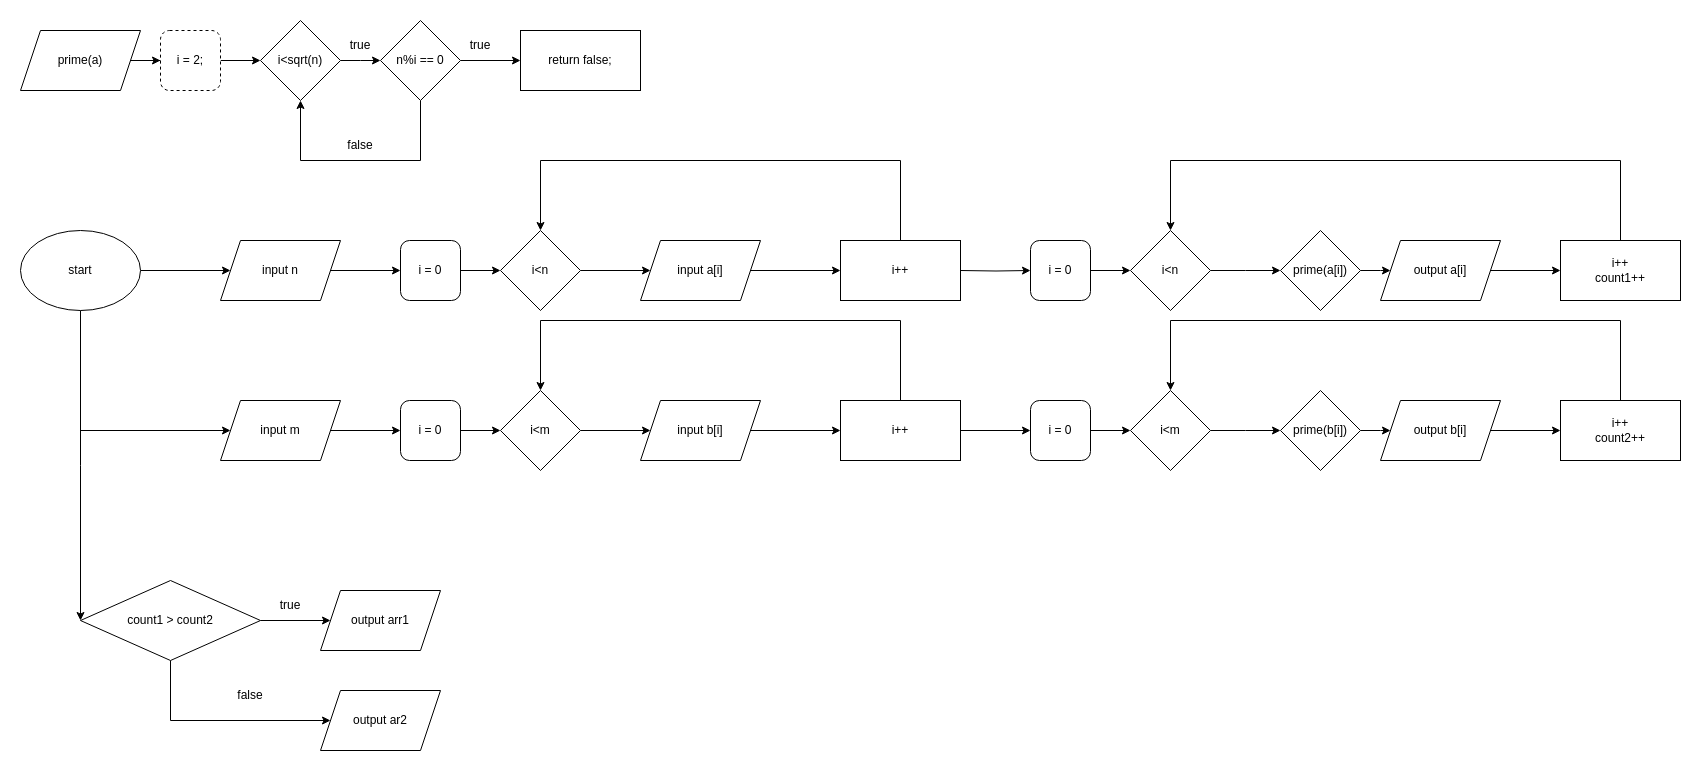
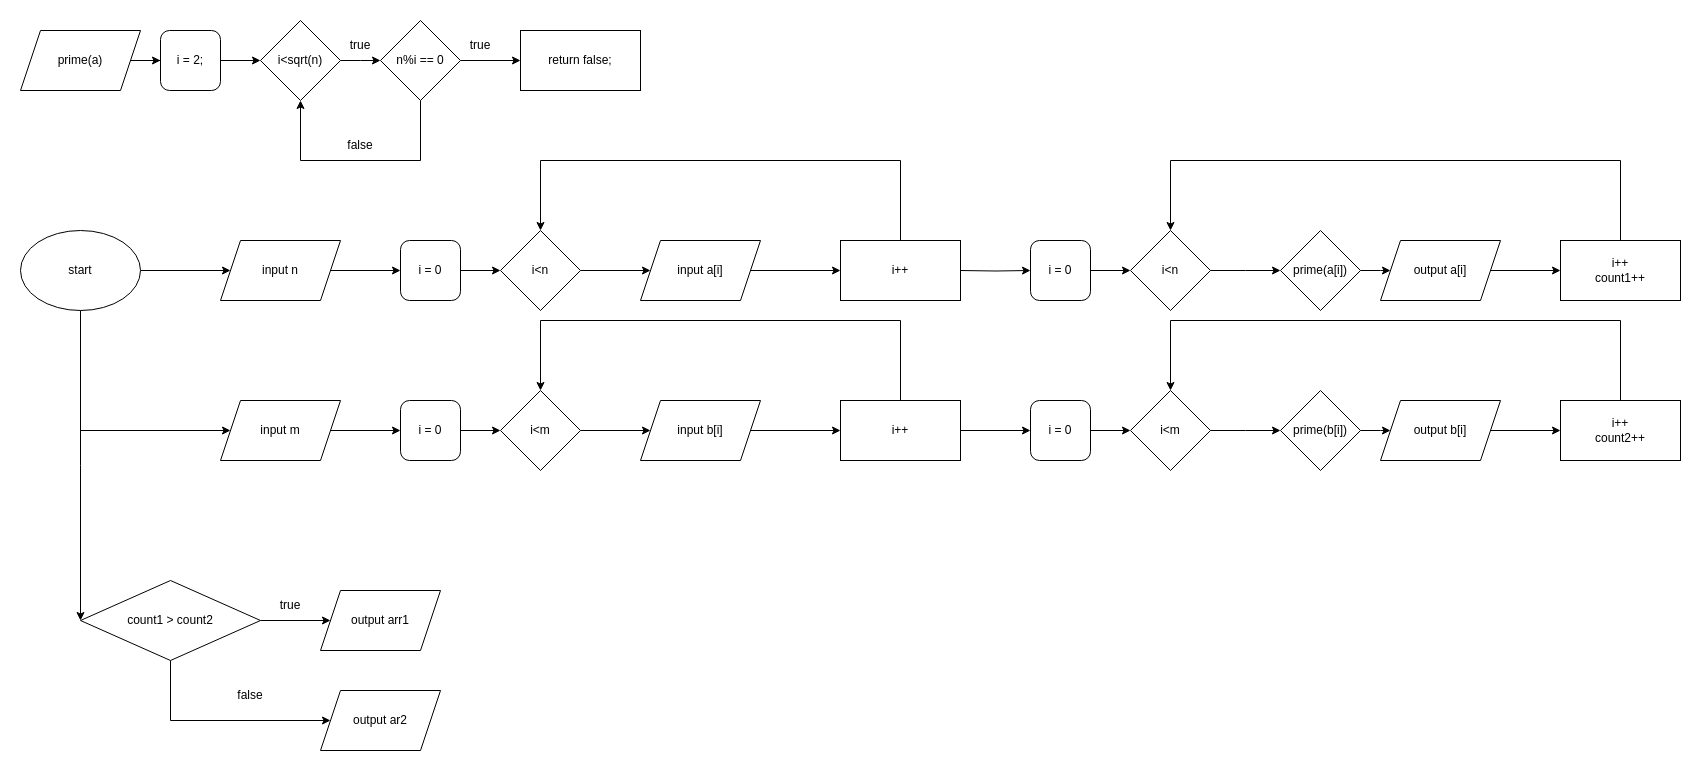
node "i = 2;": style dashed -> solid
